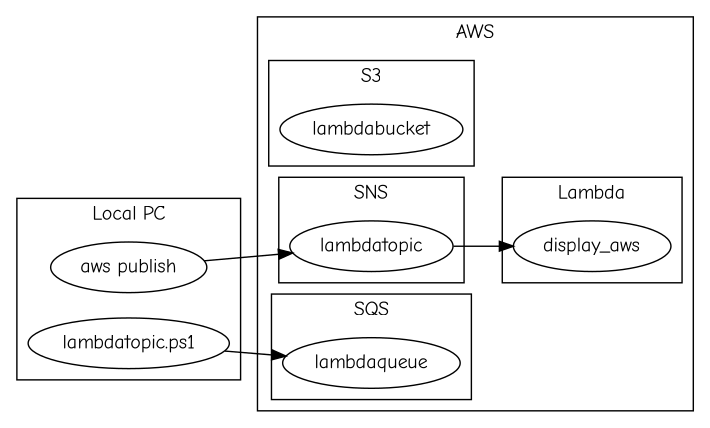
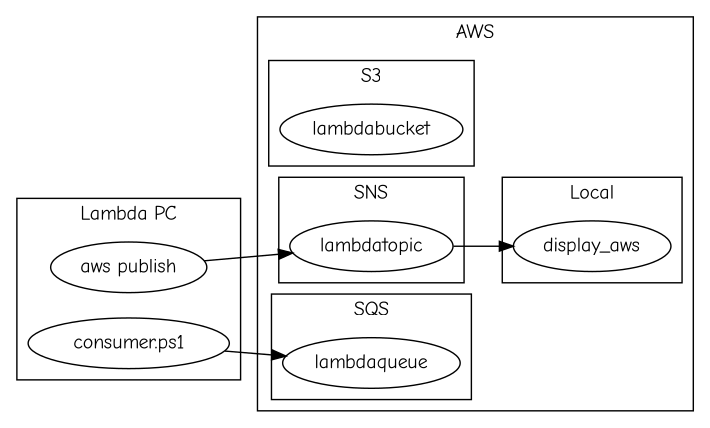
cluster "Lambda": label "Lambda" -> "Local"
cluster "Local PC": label "Local PC" -> "Lambda PC"
node "lambdatopic.ps1": label "lambdatopic.ps1" -> "consumer.ps1"
